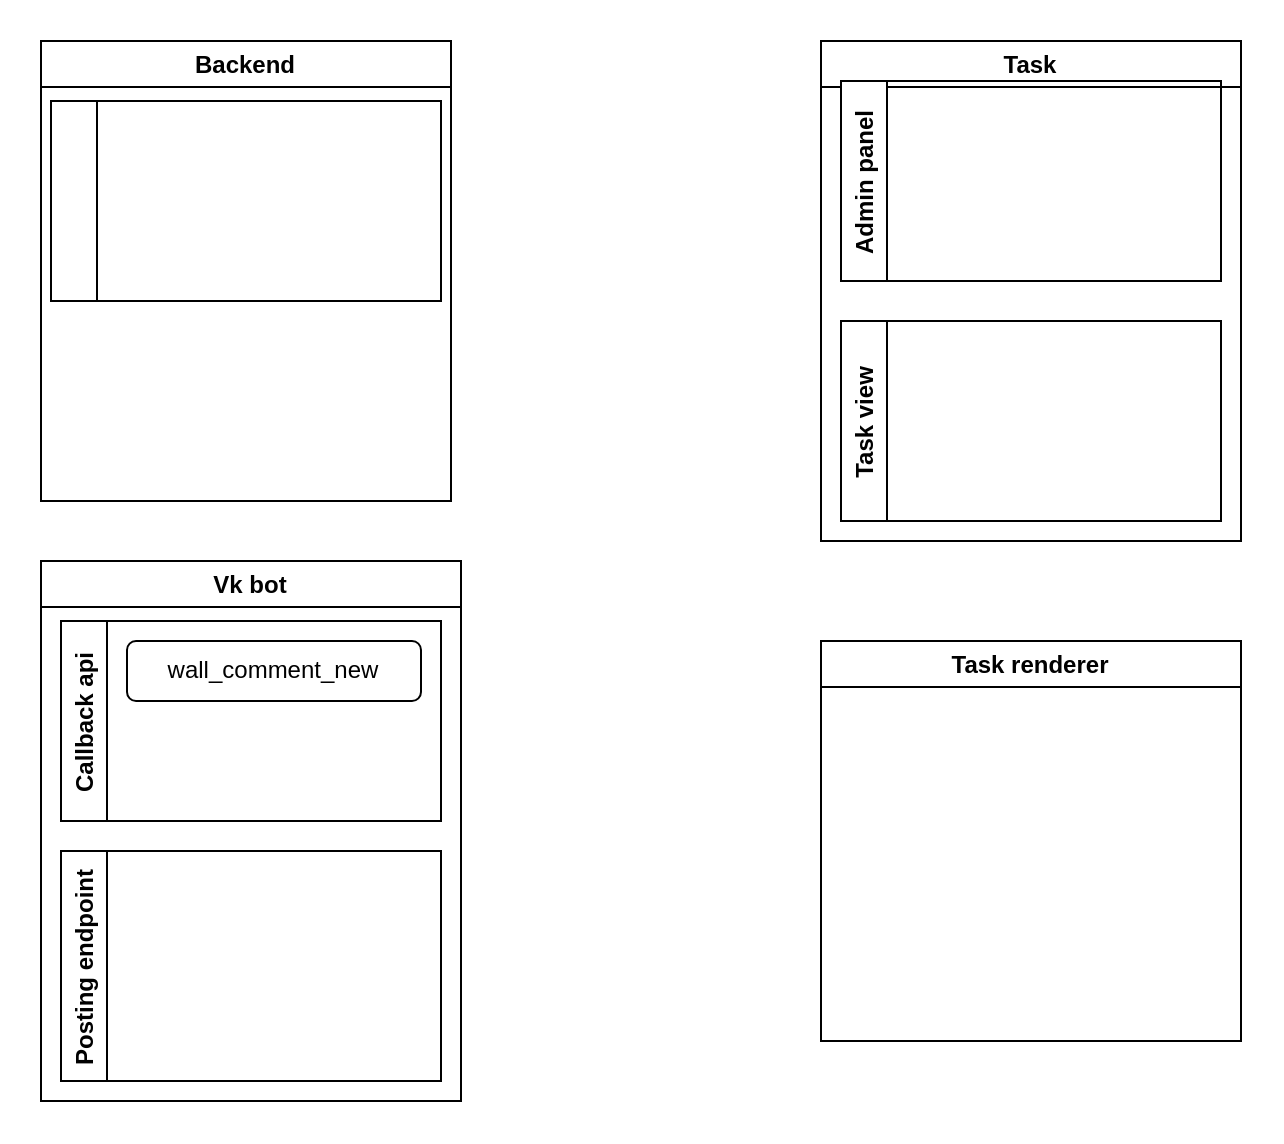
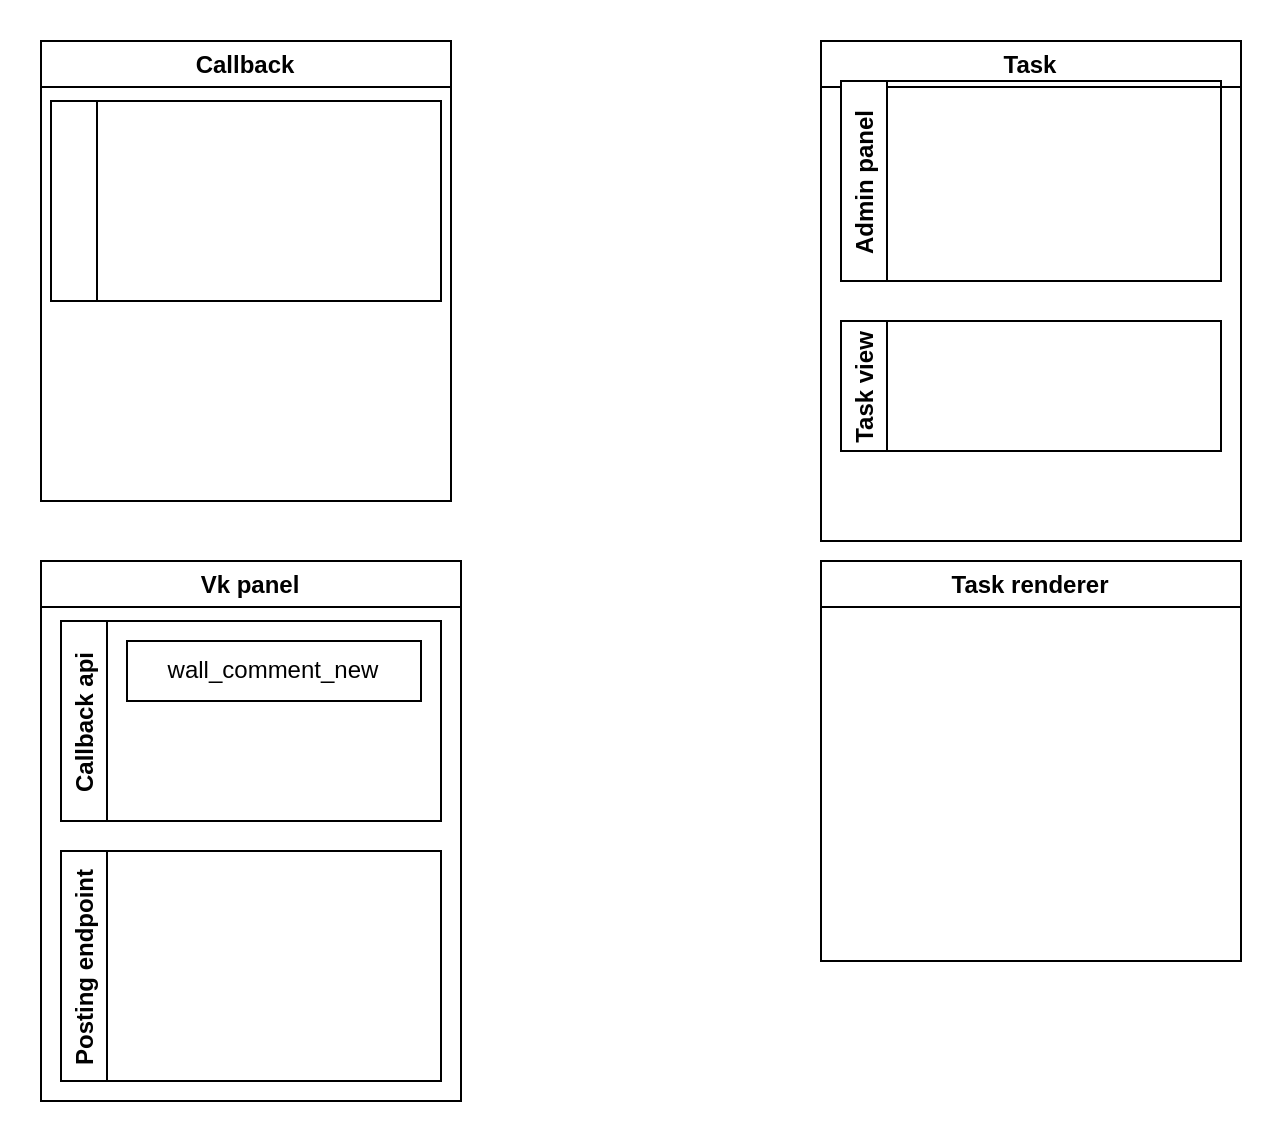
node "Backend": label "Backend" -> "Callback"
node "Task view": size 380x200 -> 380x130
node "Vk bot": label "Vk bot" -> "Vk panel"
node "wall_comment_new": shape rounded rectangle -> rectangle
node "Task renderer": moved (1031, 841) -> (1031, 761)
